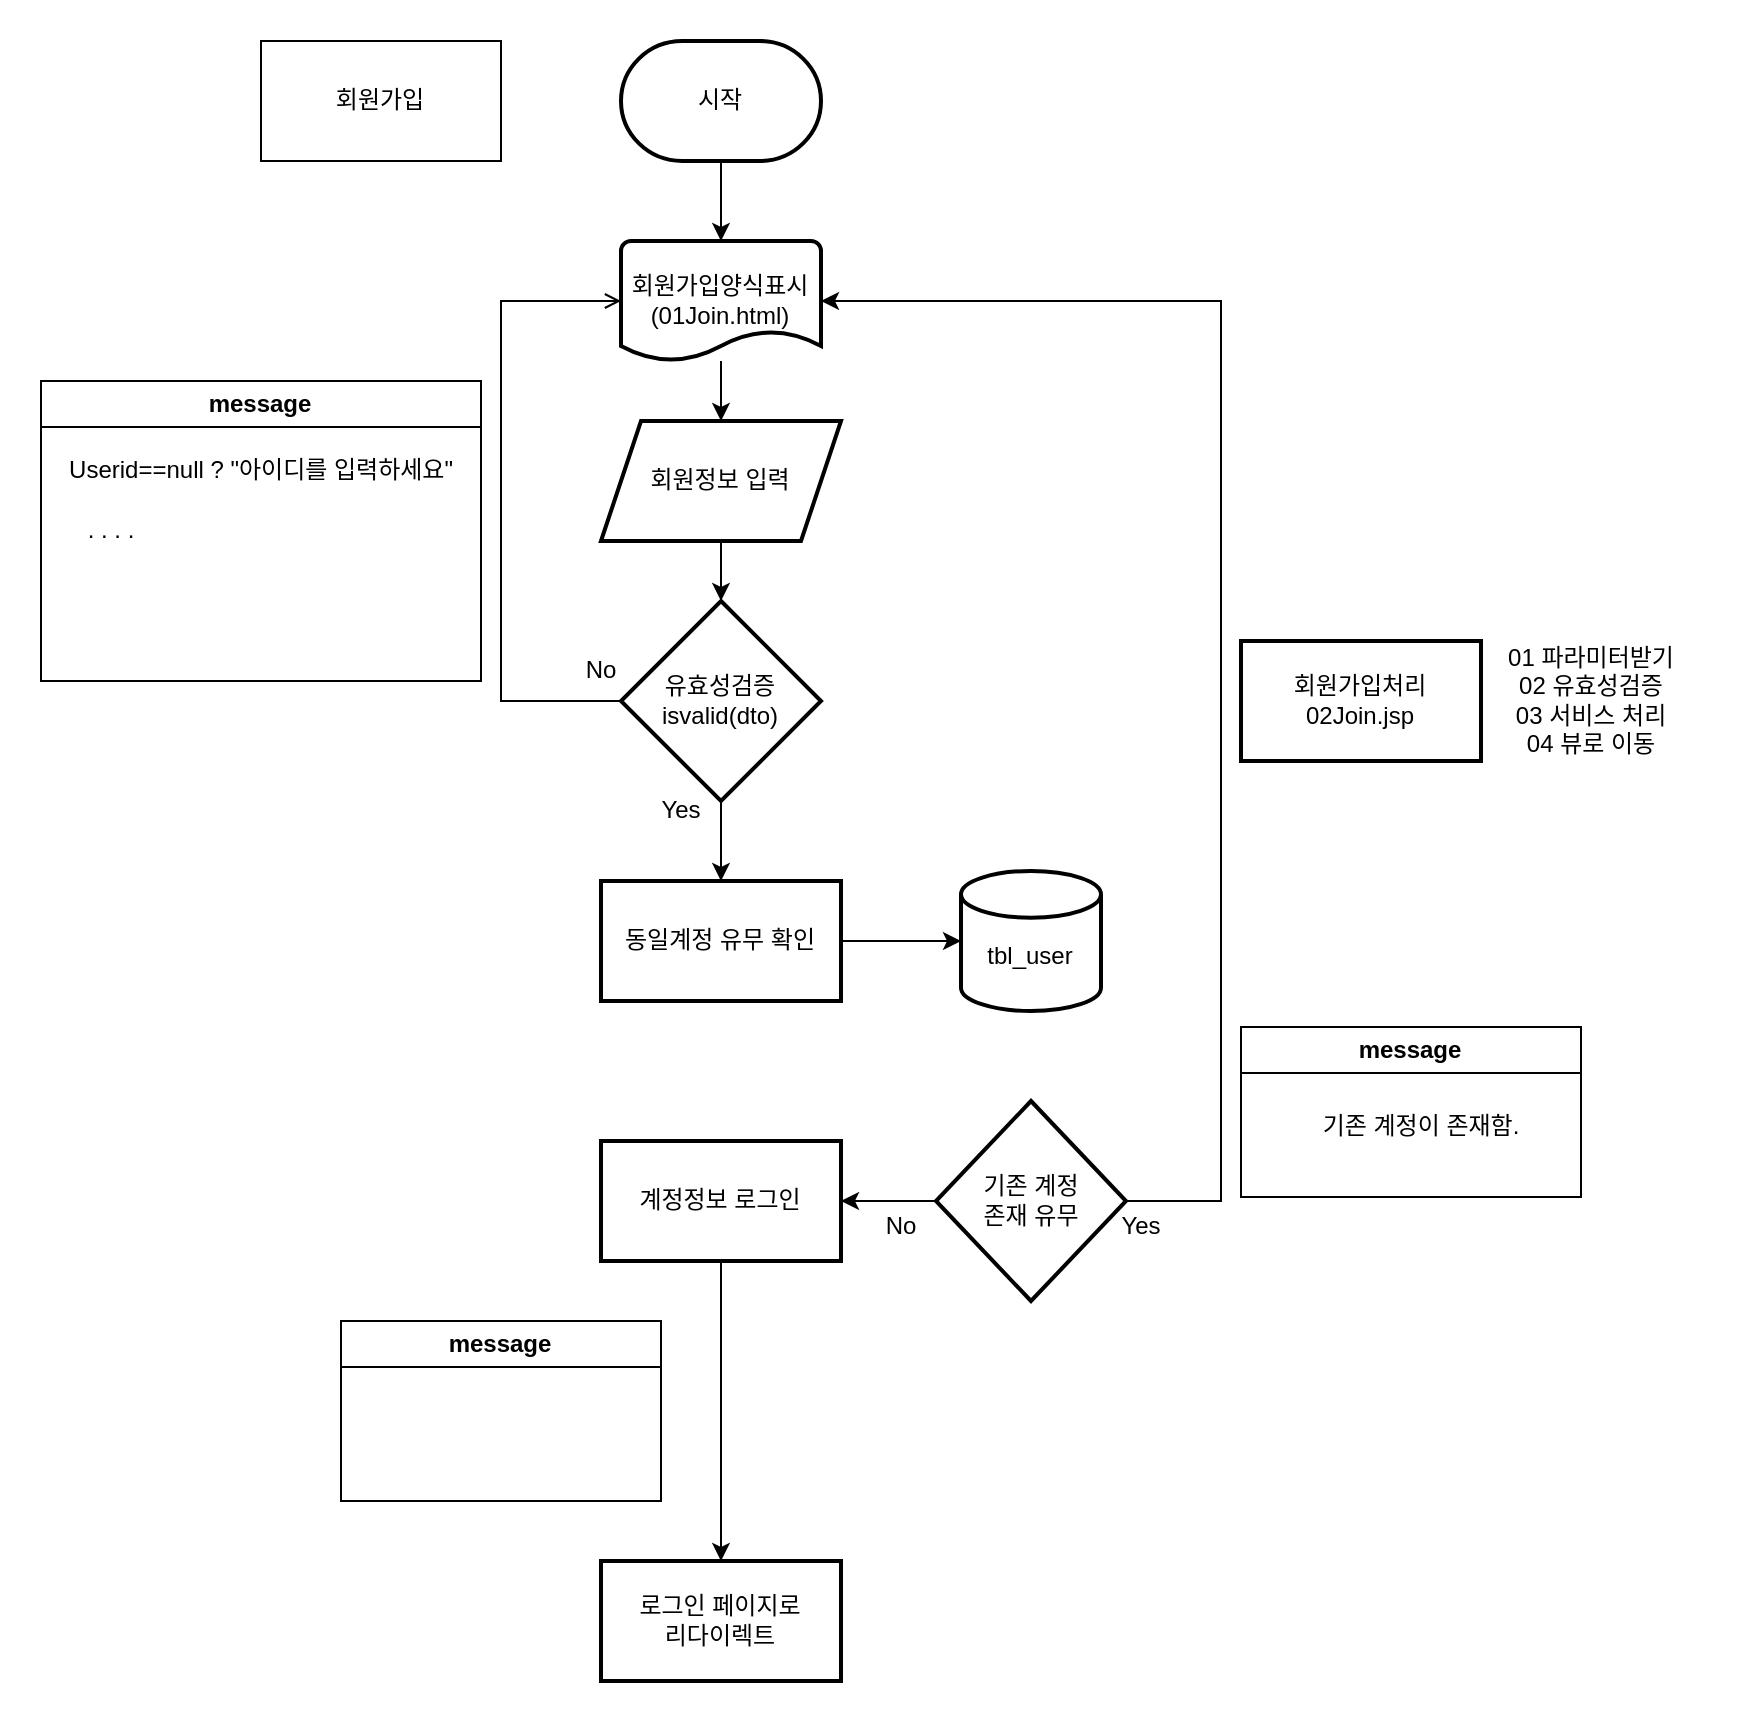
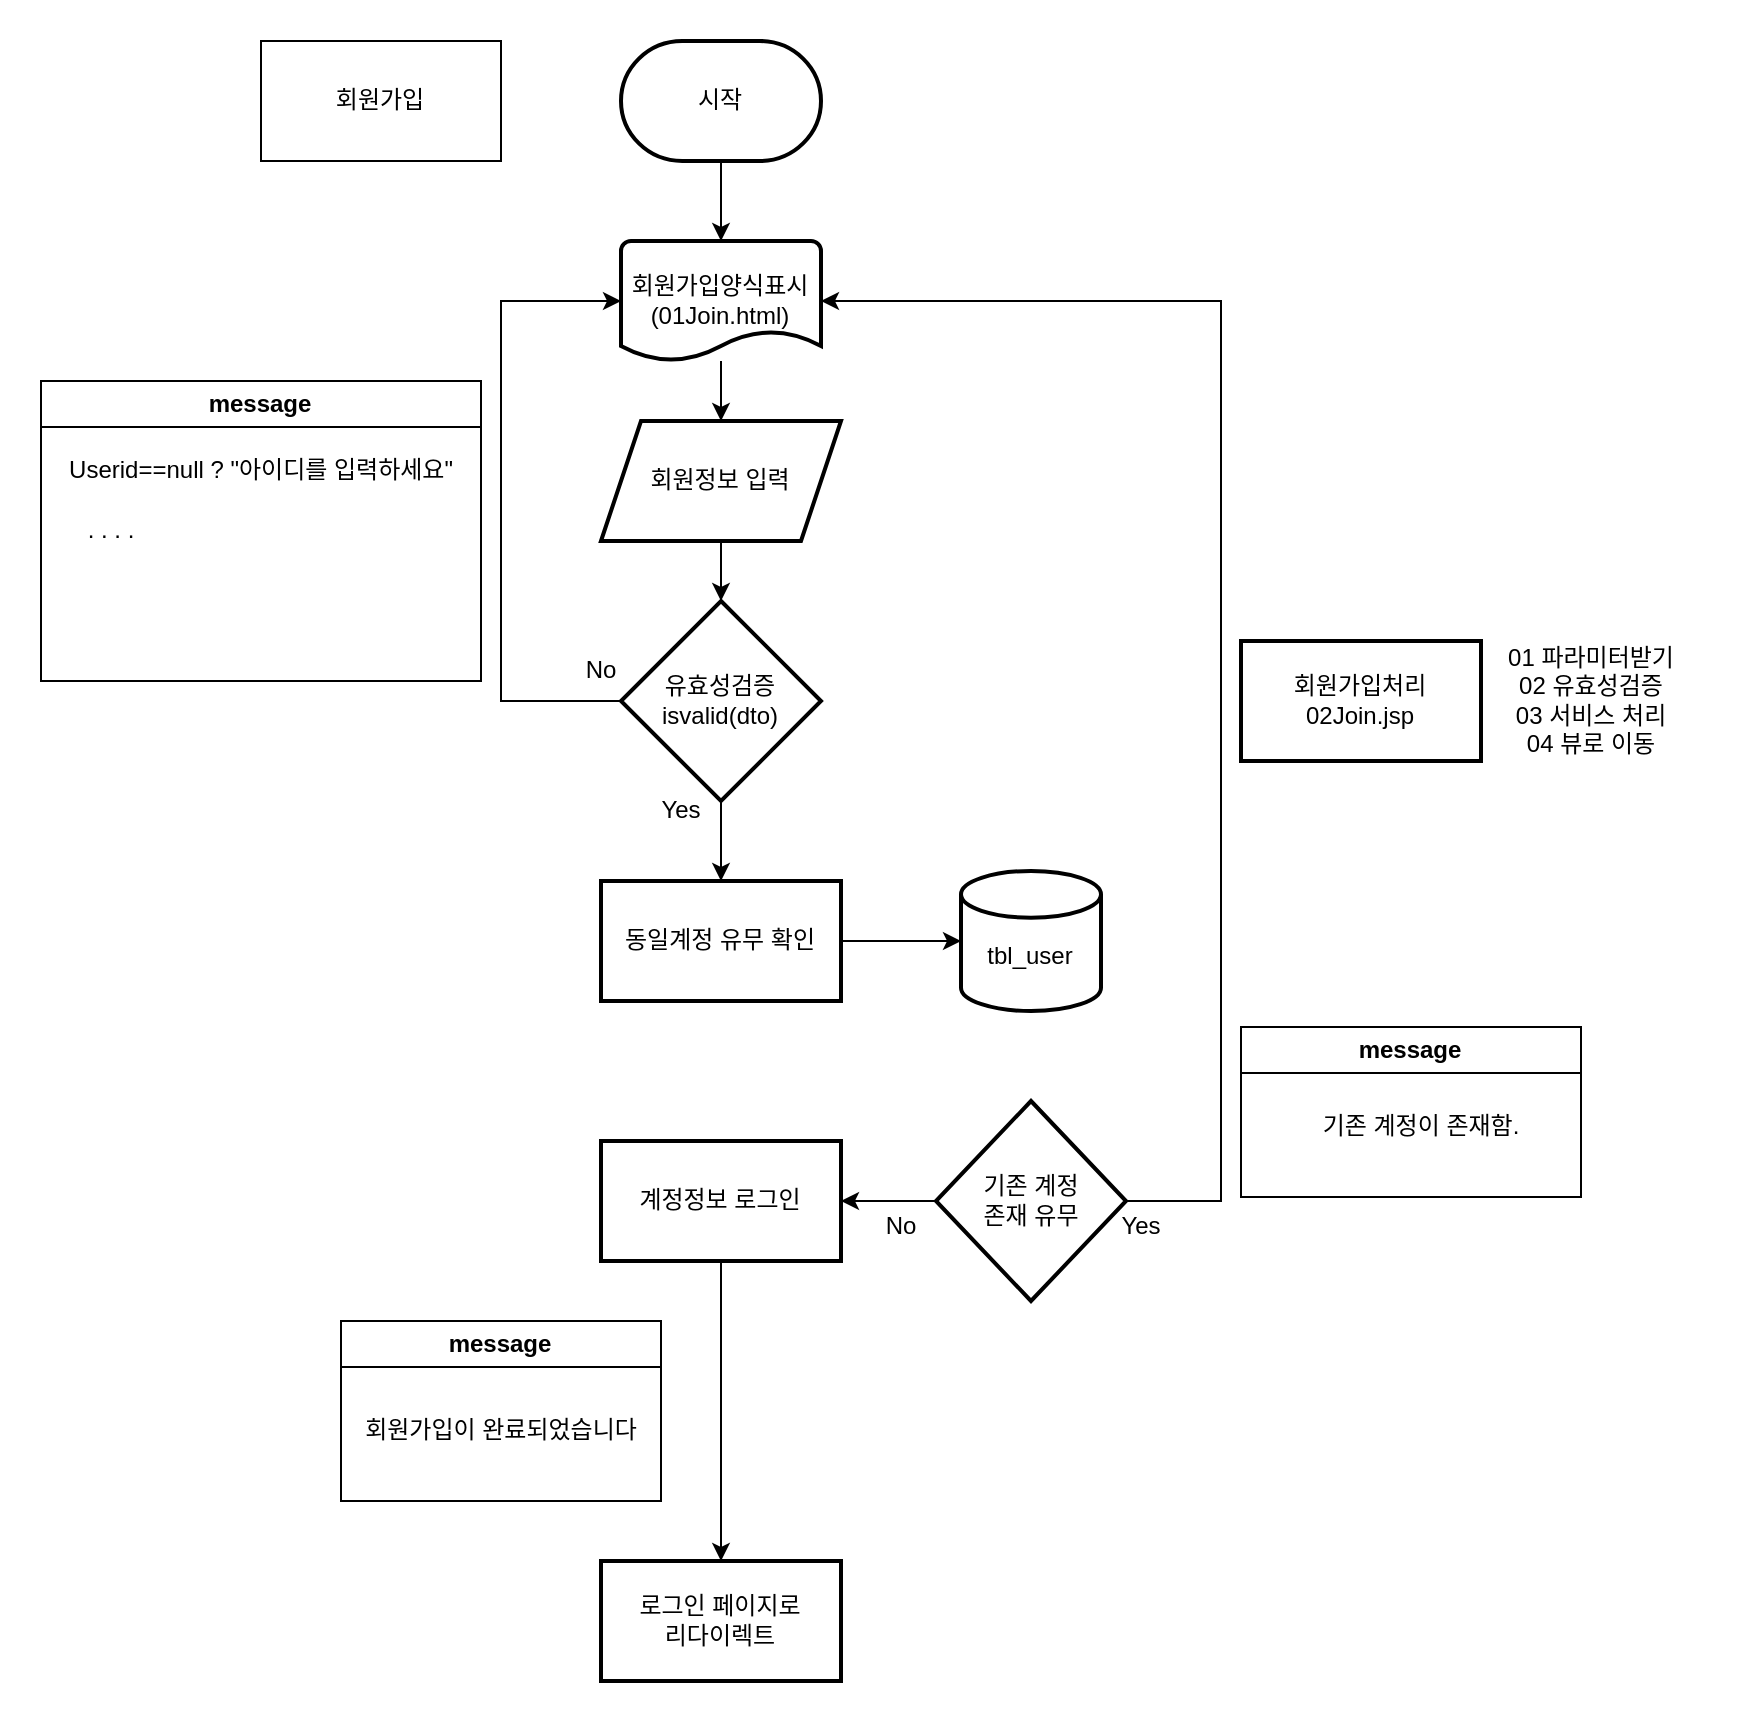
edge "유효성검증 isvalid(dto)" -> "회원가입양식표시 (01Join.html)": arrowhead open -> classic
node "회원가입이 완료되었습니다": added
